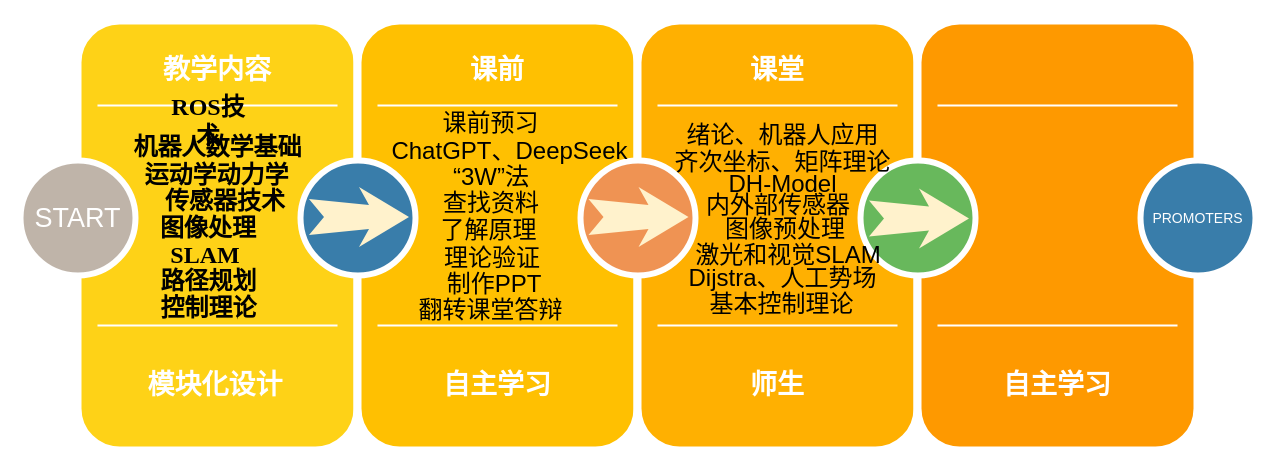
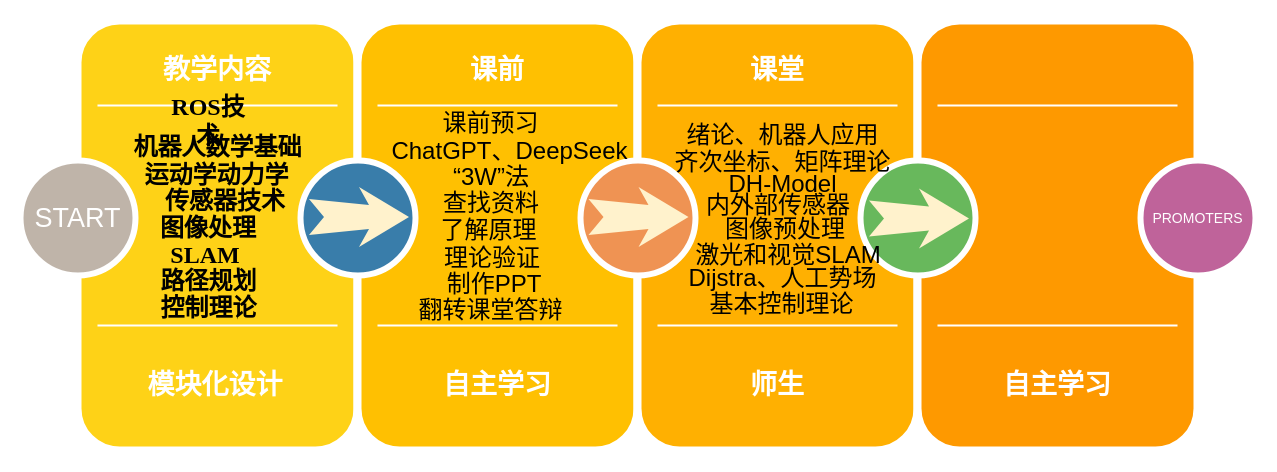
node "PROMOTERS": fillcolor #397daa -> #bf639a
